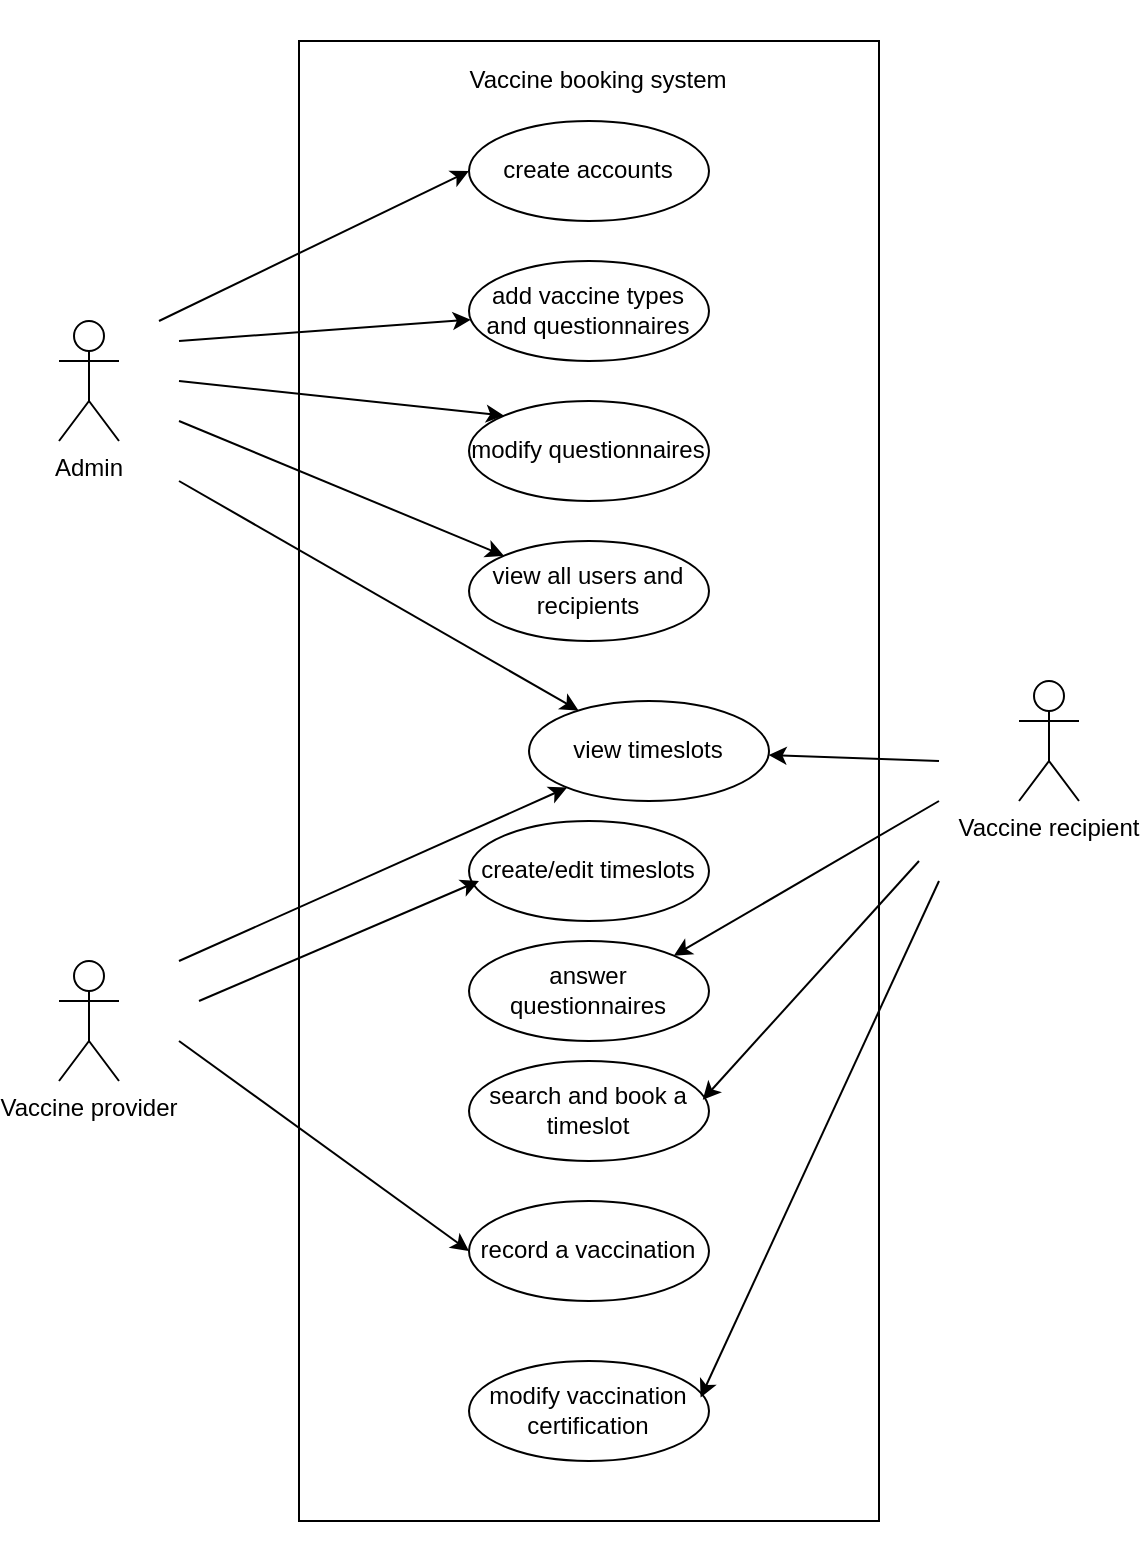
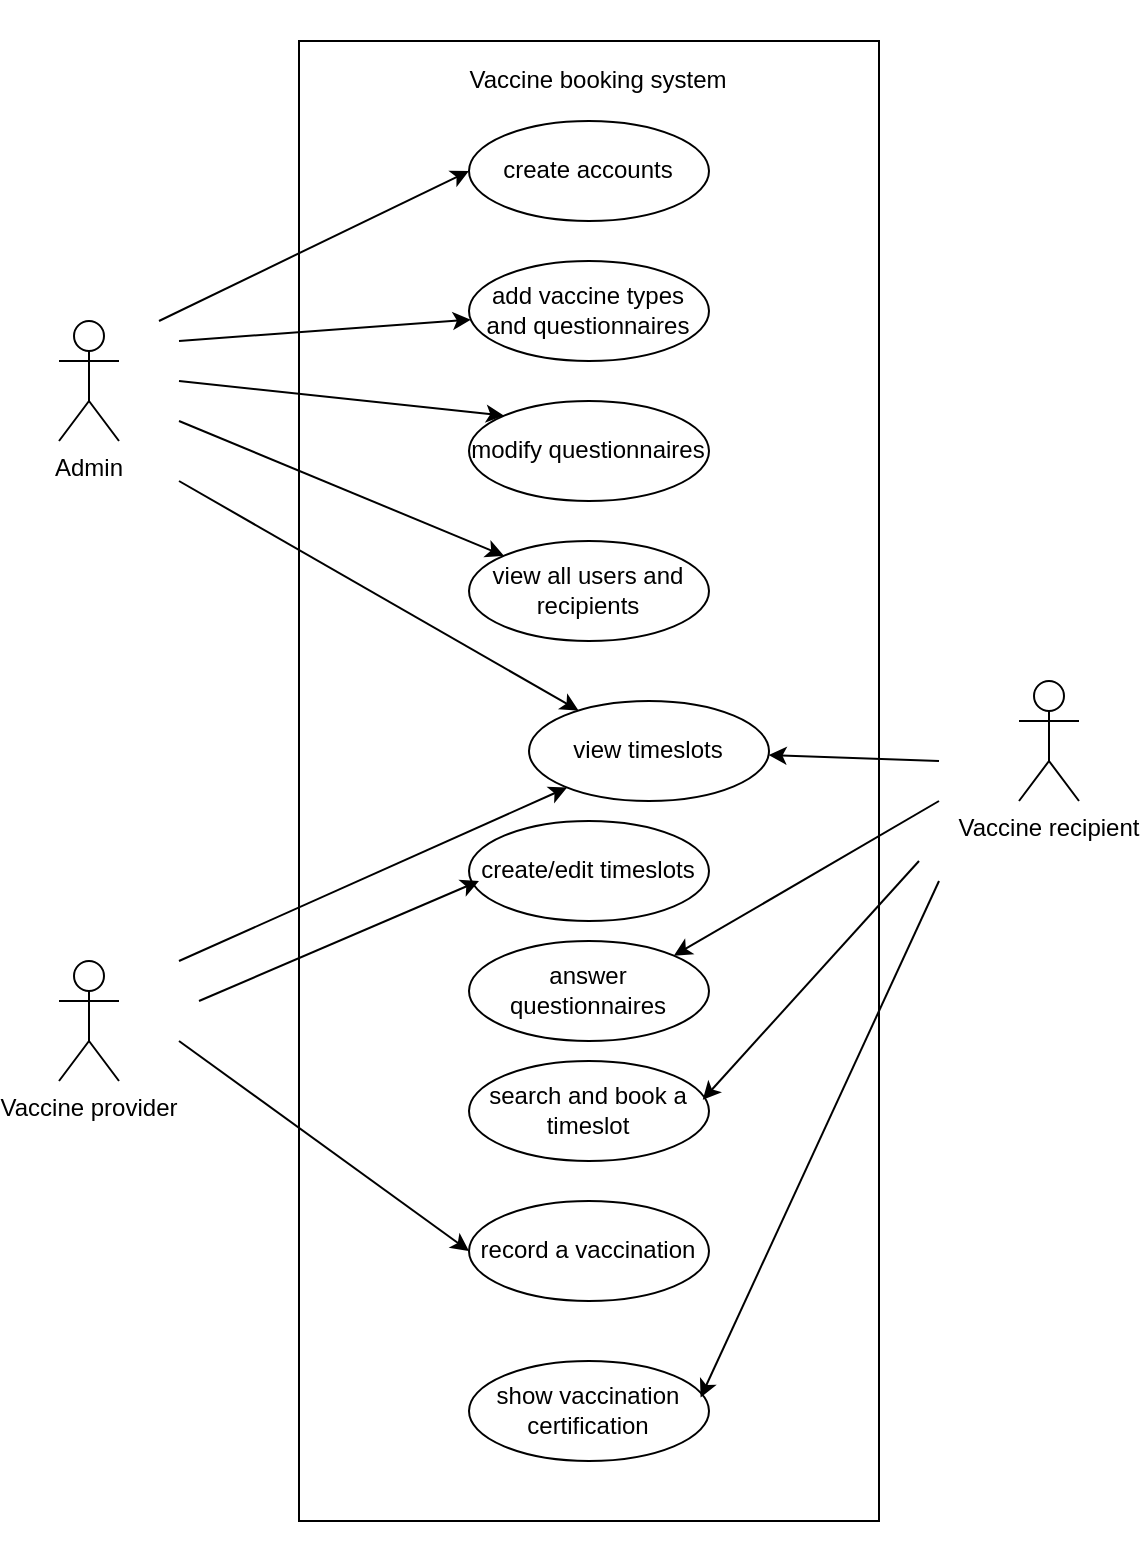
node "modify vaccination certification": label "modify vaccination certification" -> "show vaccination certification"
